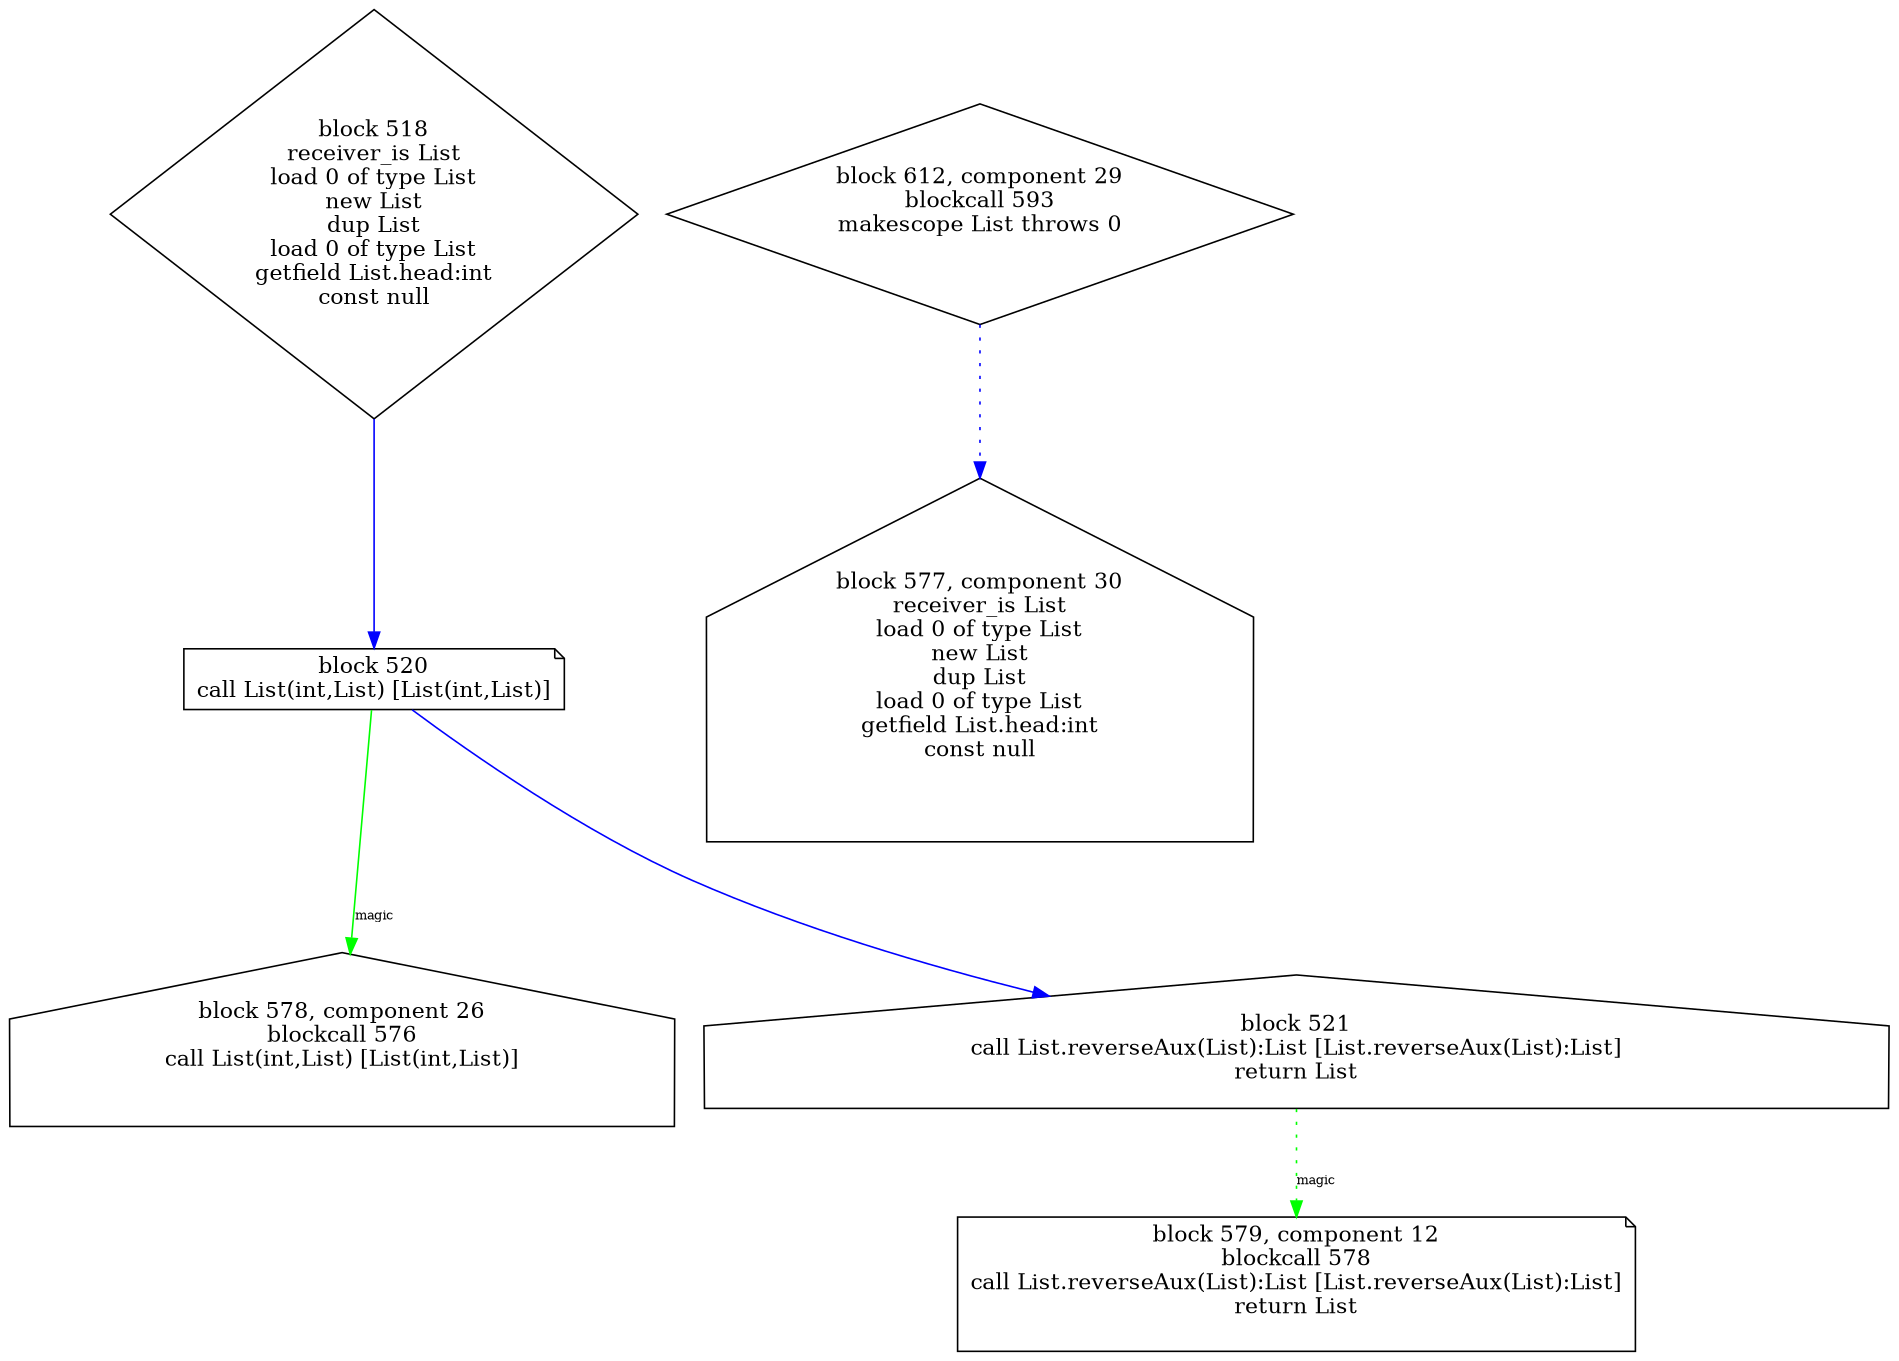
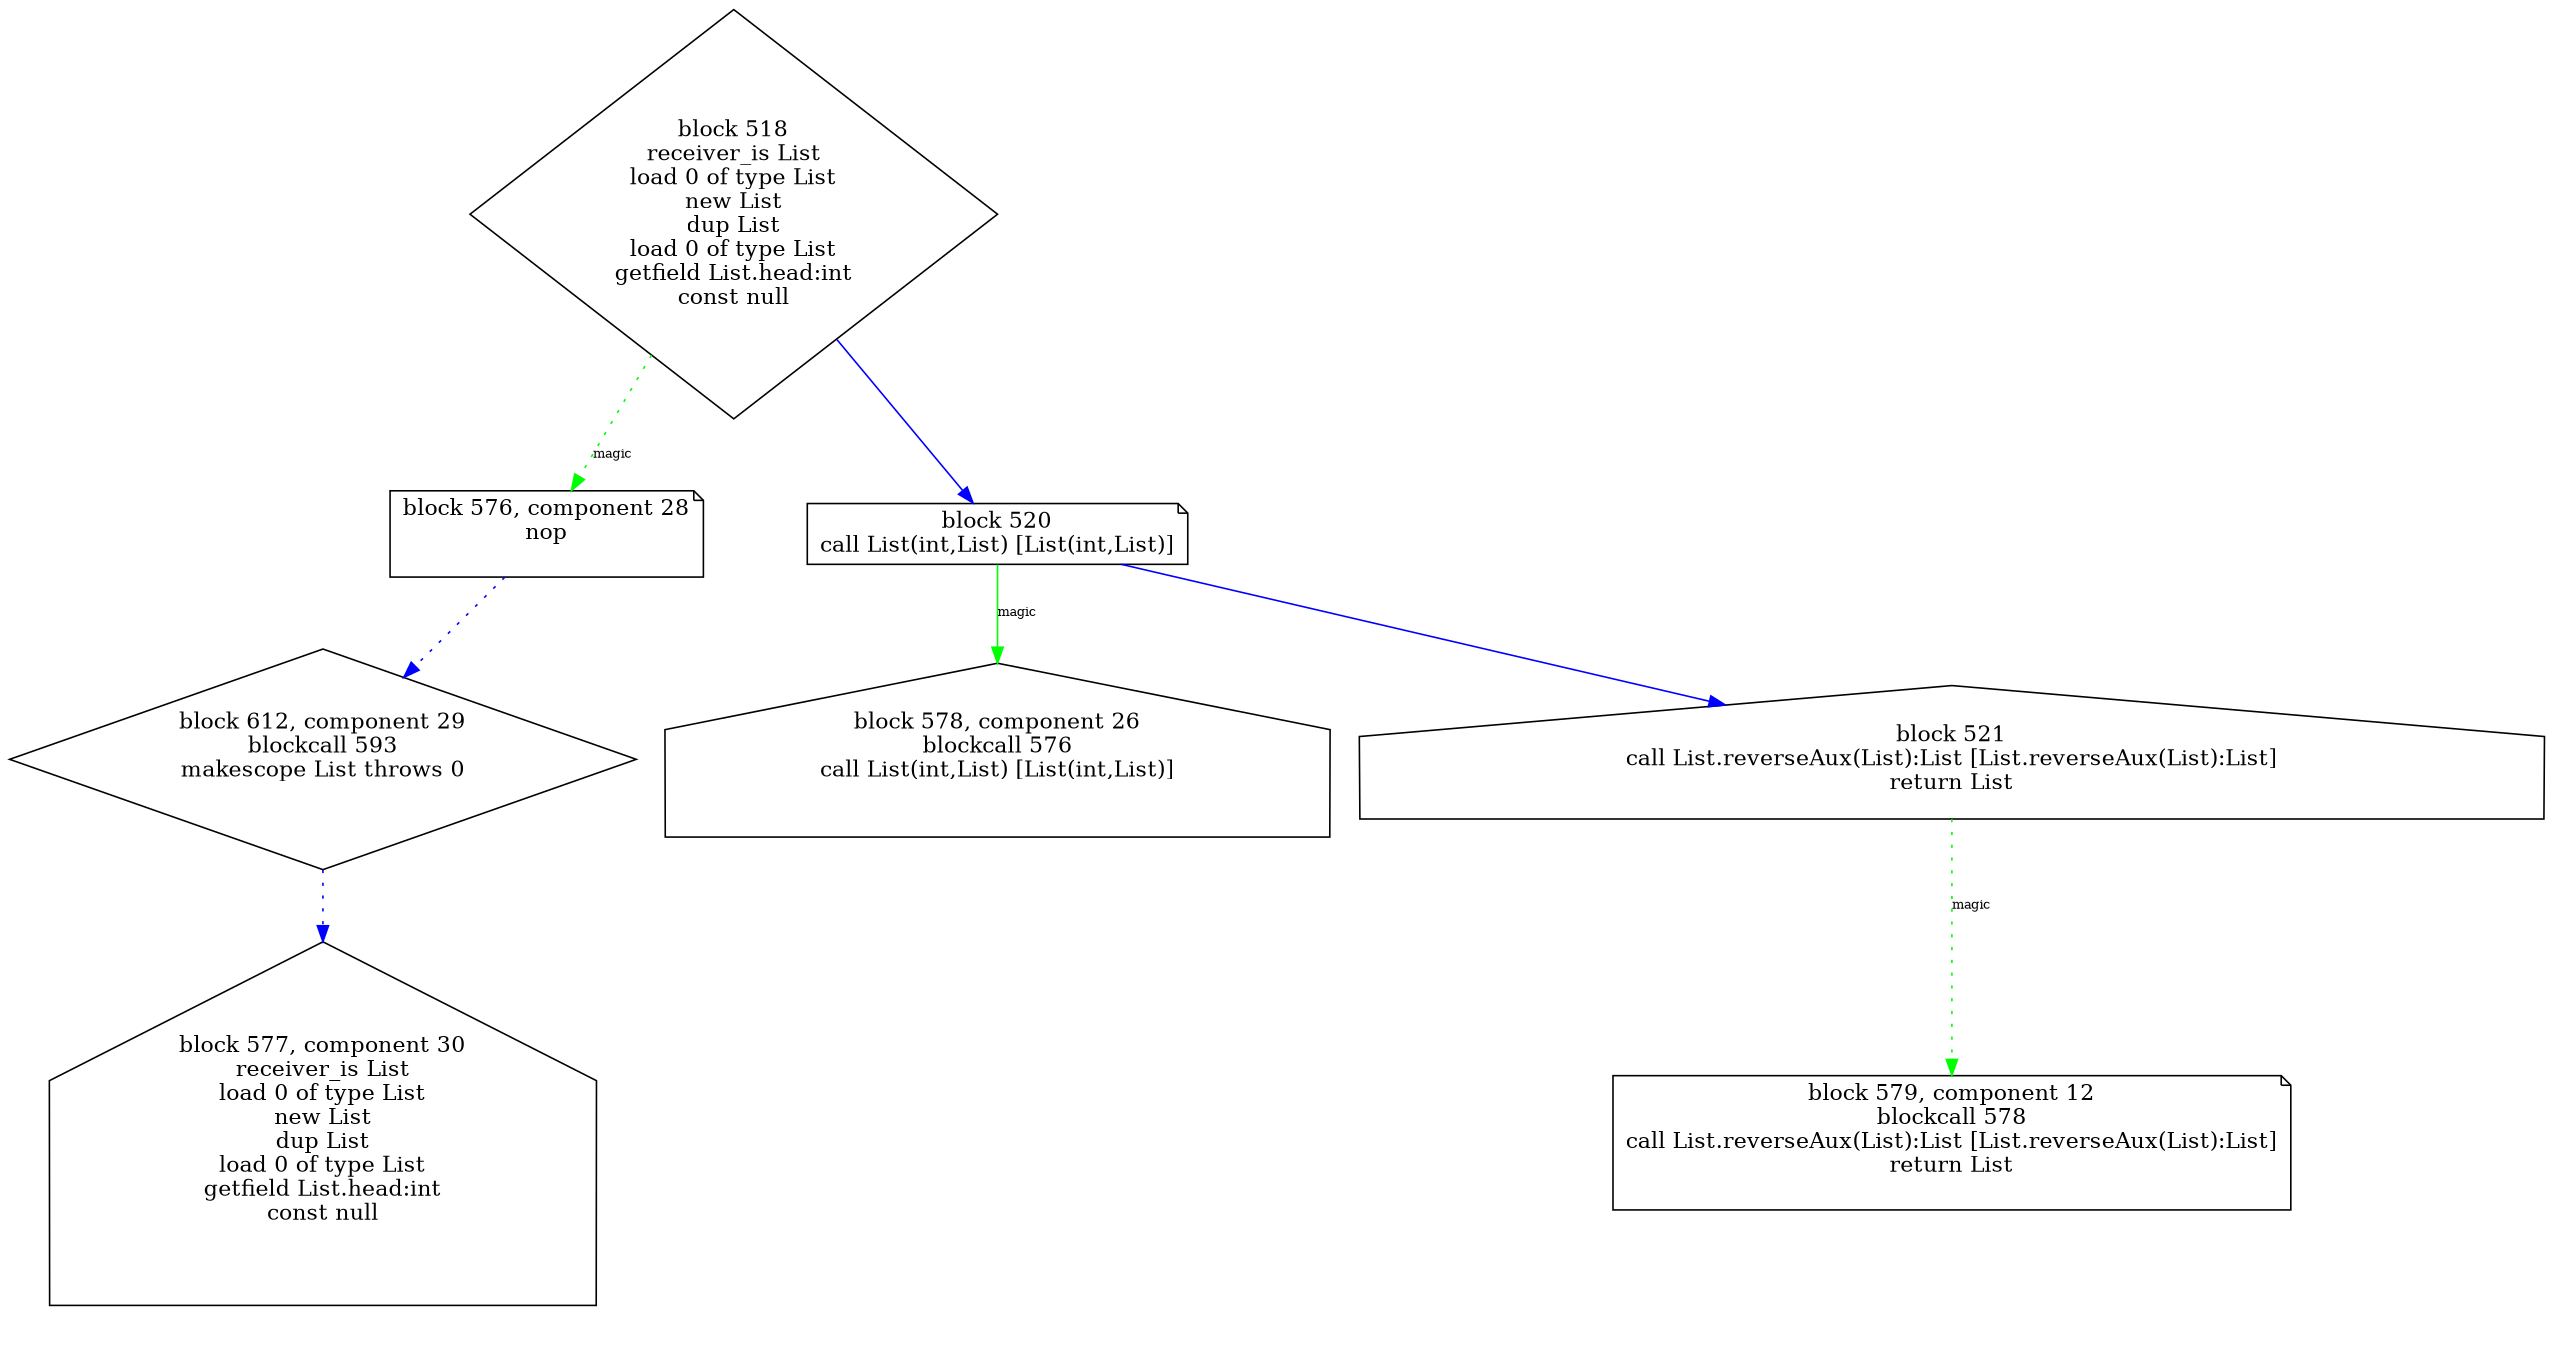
node "block 576, component 28 nop": added
